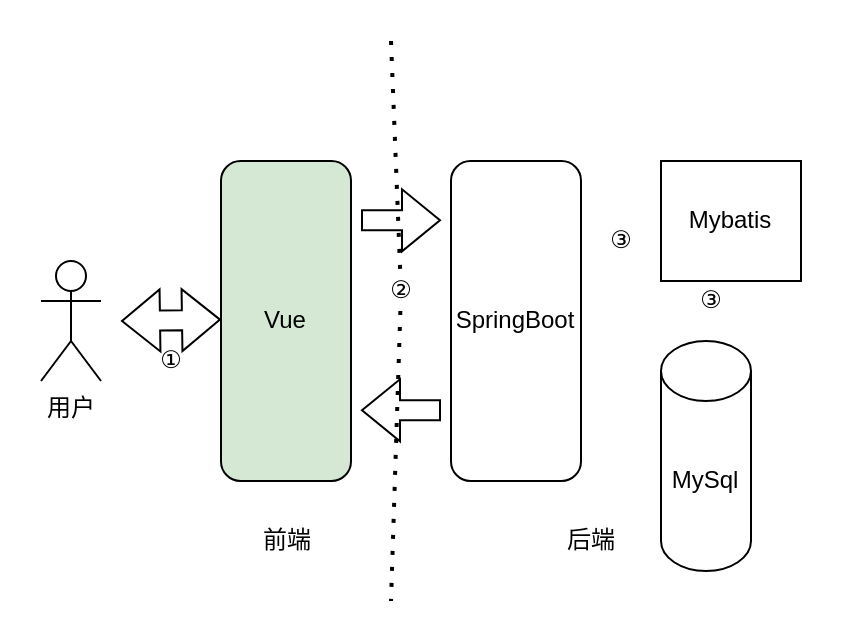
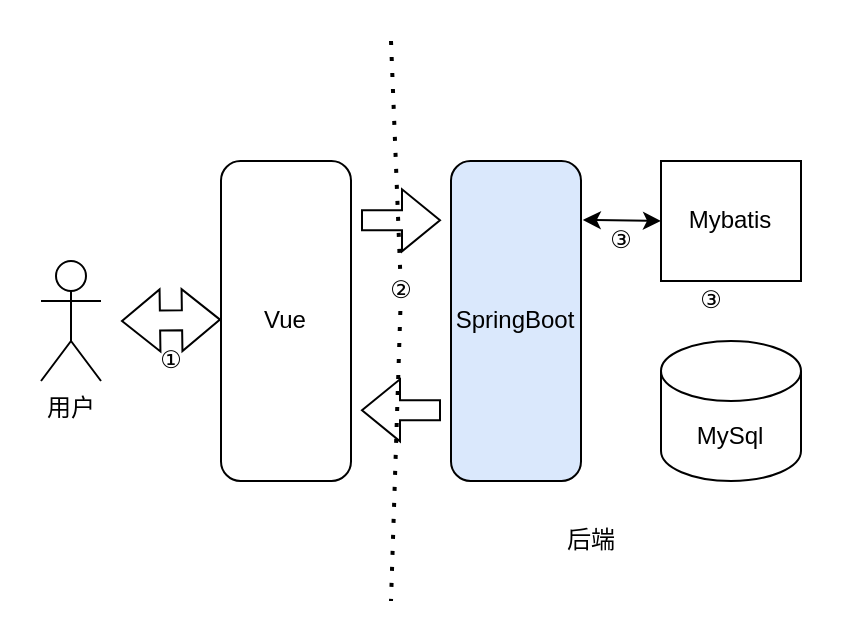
edge "Mybatis" -- "SpringBoot": added
node "Vue": fillcolor #d5e8d4 -> #ffffff
node "SpringBoot": fillcolor #ffffff -> #dae8fc
node "MySql": size 90x230 -> 140x140
node "前端": removed
